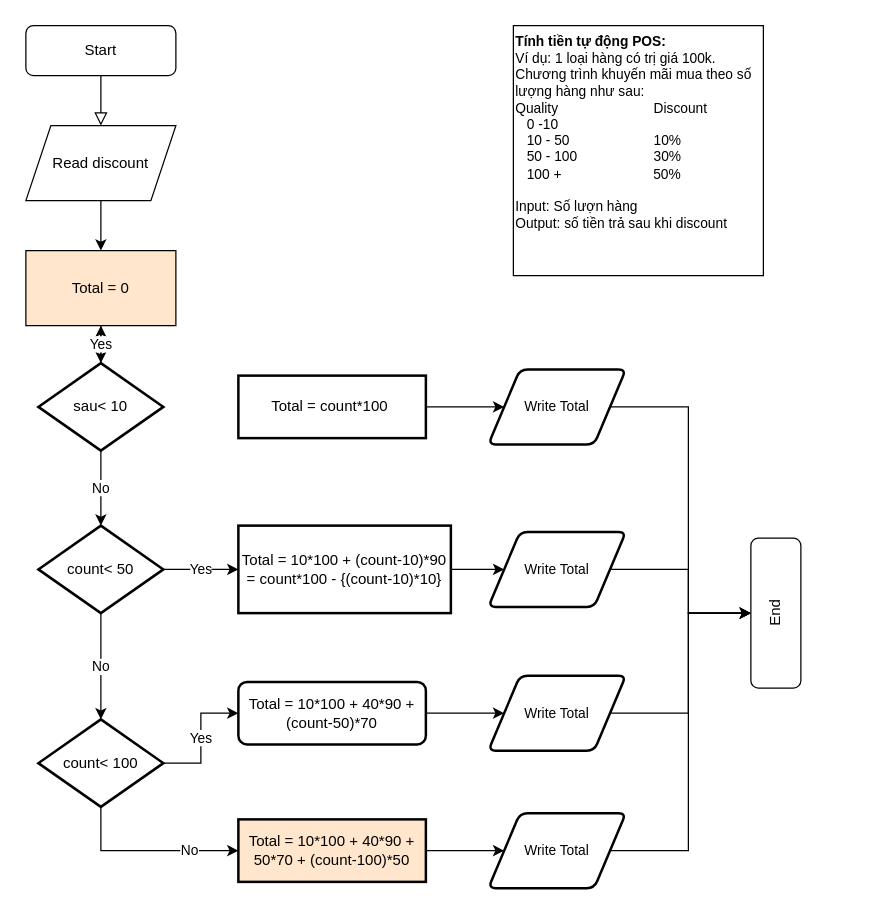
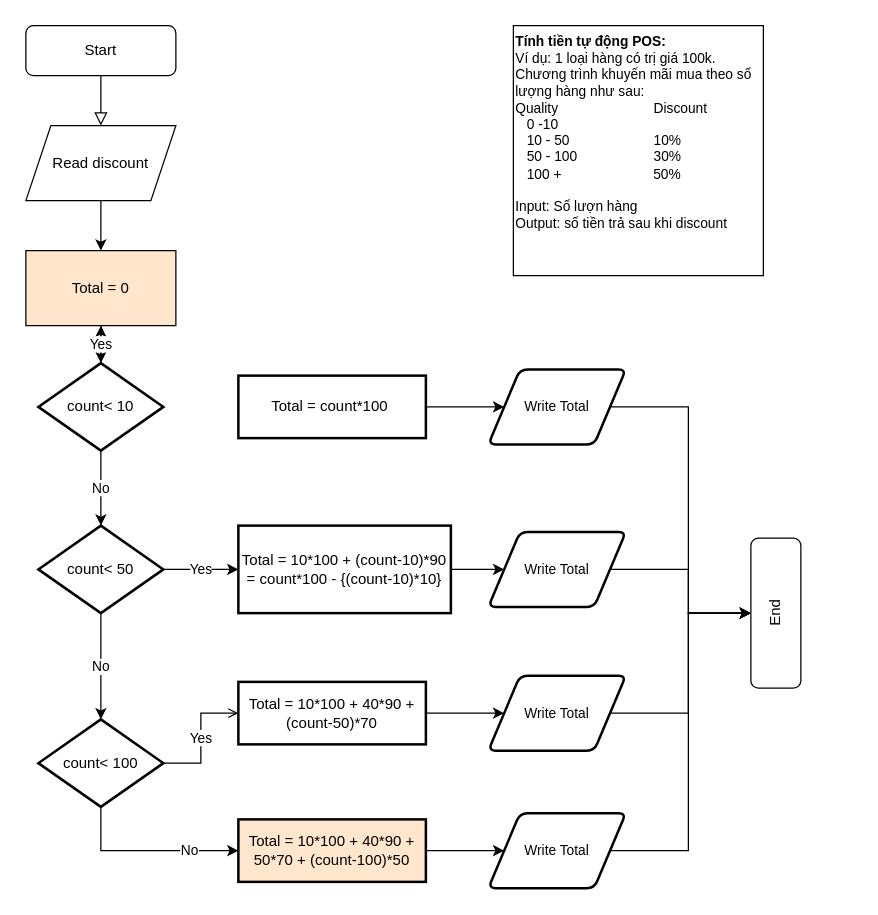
node "sau< 10": label "sau< 10" -> "count< 10"
edge "count< 100" -> "Total = 10*100 + 40*90 + (count-50)*70": arrowhead classic -> open
node "Total = 10*100 + 40*90 + (count-50)*70": shape rounded rectangle -> rectangle
